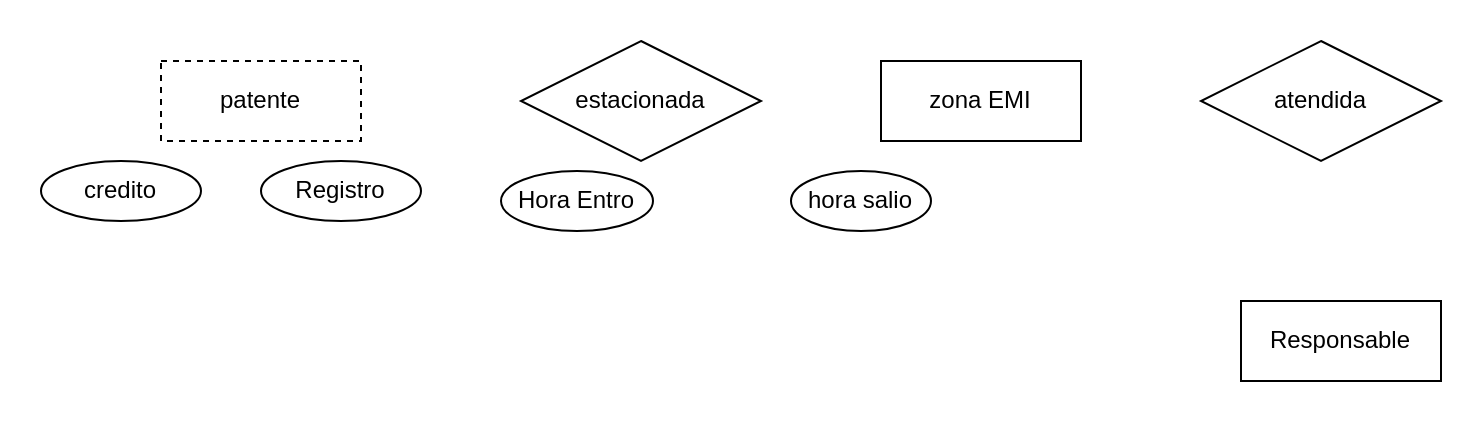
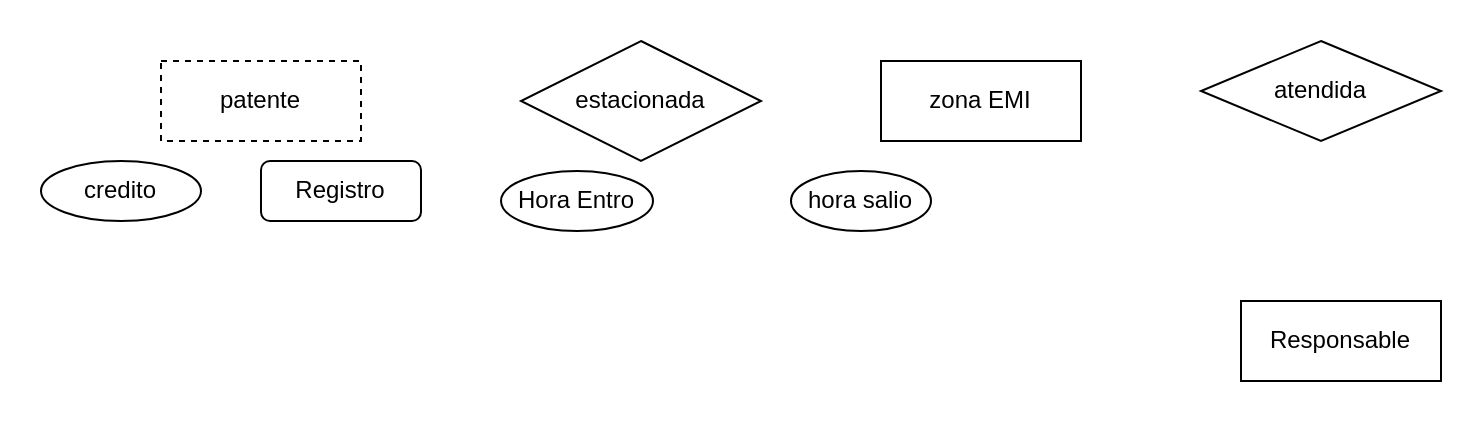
node "atendida": size 240x120 -> 240x100
node "Registro": shape ellipse -> rounded rectangle
